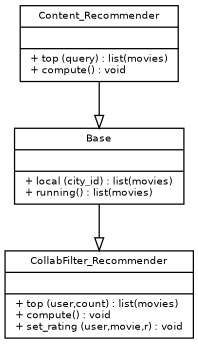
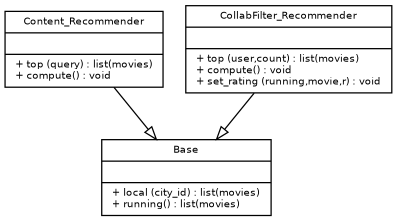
edge "Base" -> "CollabFilter_Recommender": reversed
node "CollabFilter_Recommender": text "+ set_rating (user,movie,r) : void" -> "+ set_rating (running,movie,r) : void"
